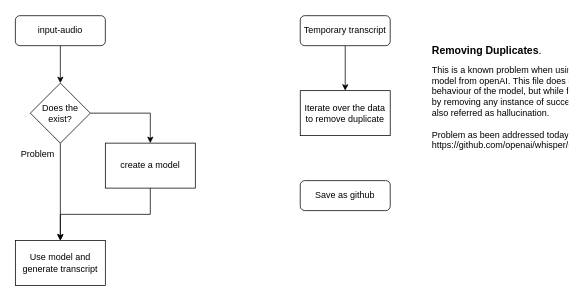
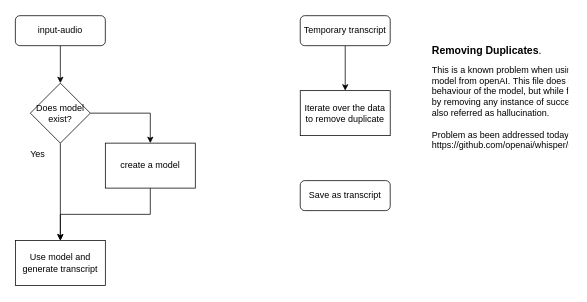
node "Does the exist?": label "Does the exist?" -> "Does model exist?"
node "Problem": label "Problem" -> "Yes"
node "Save as github": label "Save as github" -> "Save as transcript"
